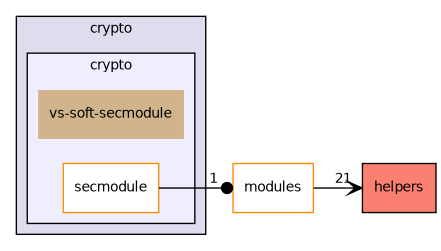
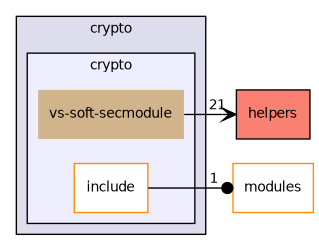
node "secmodule": label "secmodule" -> "include"
edge "modules" -> "helpers": now "vs-soft-secmodule" -> "helpers"
